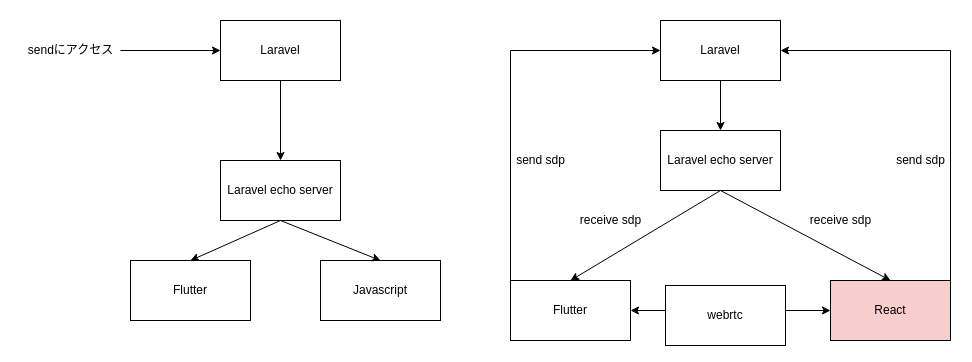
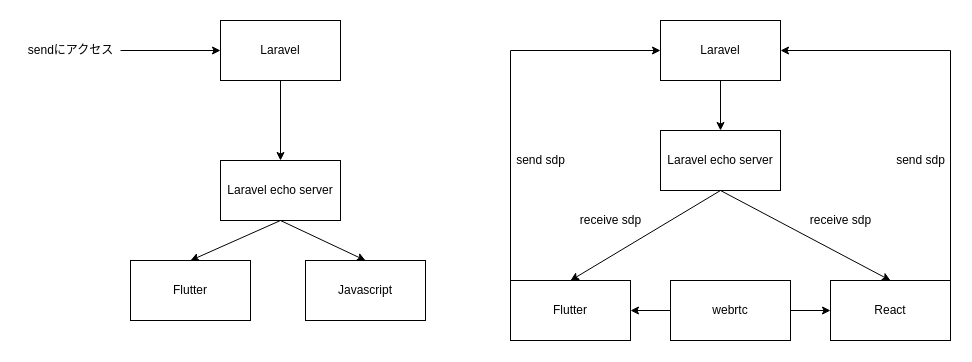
node "Javascript": moved (381, 291) -> (366, 291)
node "React": fillcolor #f8cecc -> #ffffff
node "webrtc": moved (726, 316) -> (731, 311)
